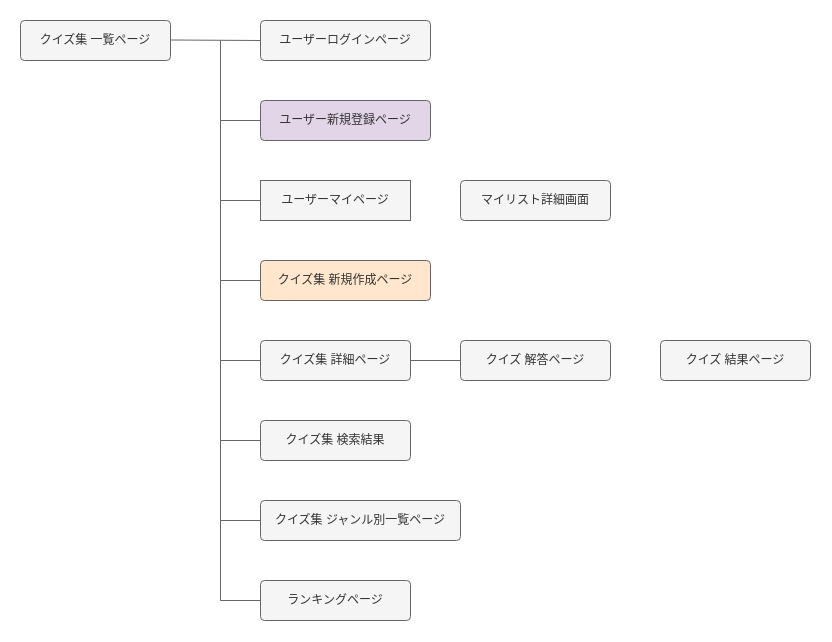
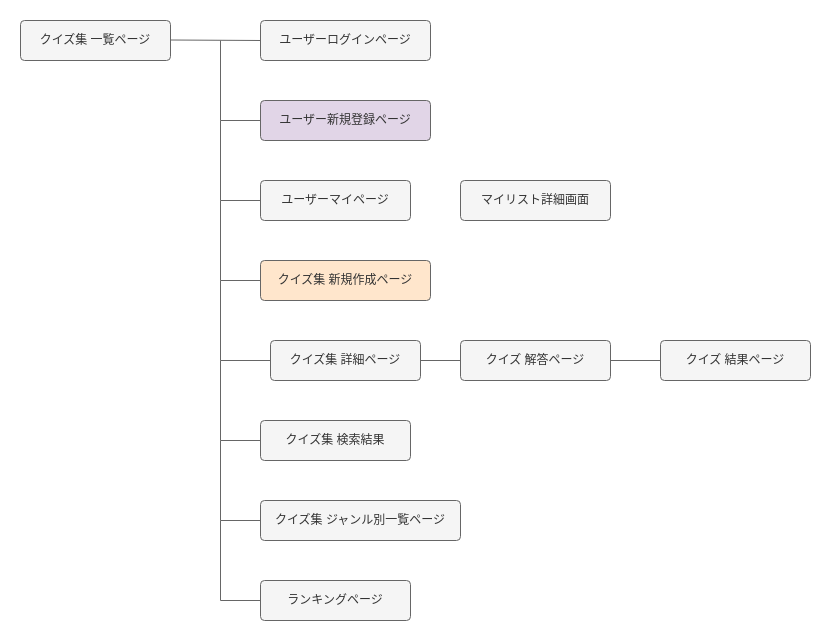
node "ユーザーマイページ": shape rectangle -> rounded rectangle
node "クイズ集 詳細ページ": moved (336, 361) -> (346, 361)
edge "クイズ 解答ページ" -- "クイズ 結果ページ": added
